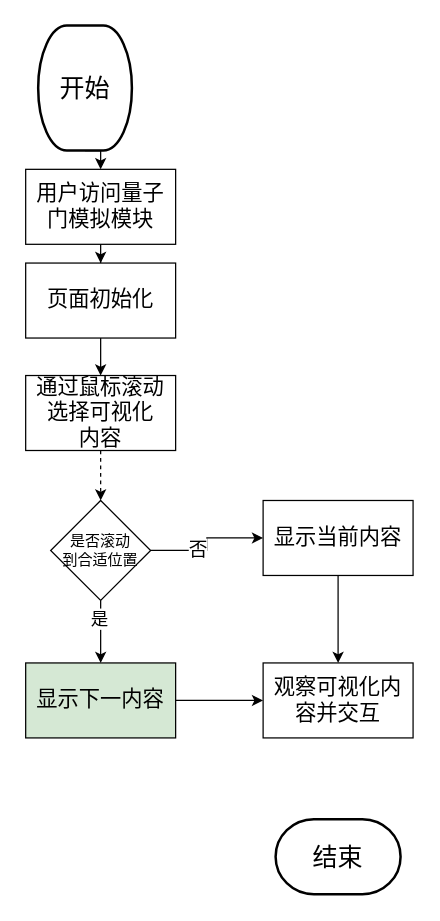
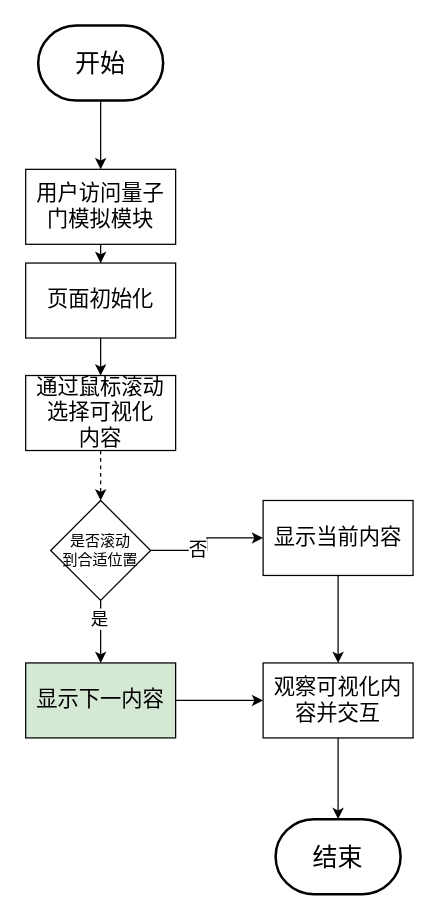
node "开始": size 94x125 -> 125x75
edge "观察可视化内容并交互" -> "结束": added
